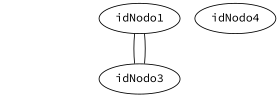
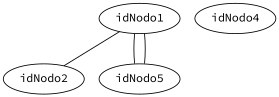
node "idNodo2": added
node "idNodo3": label "idNodo3" -> "idNodo5"
